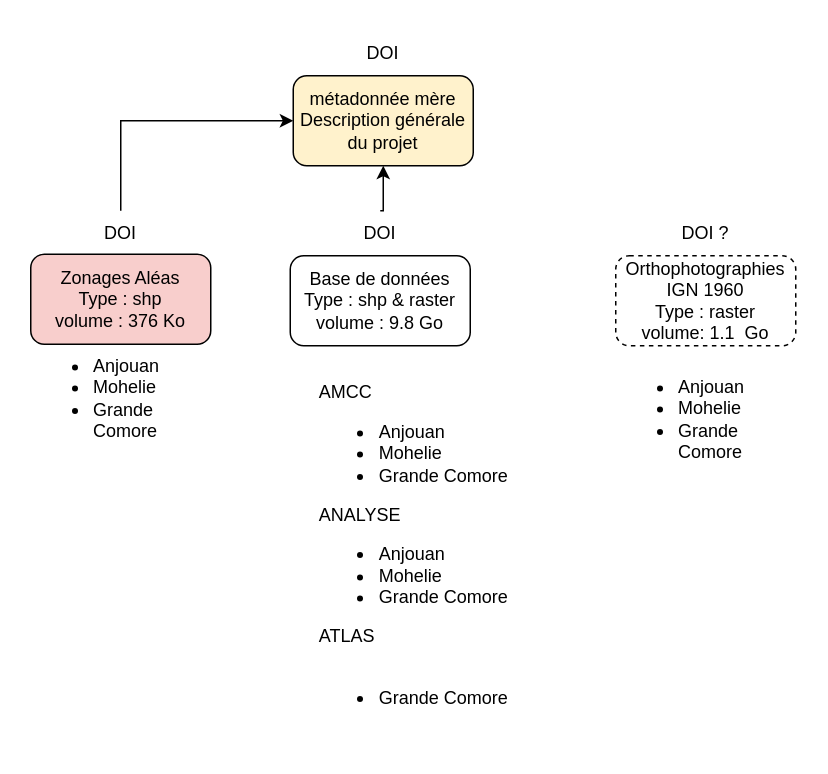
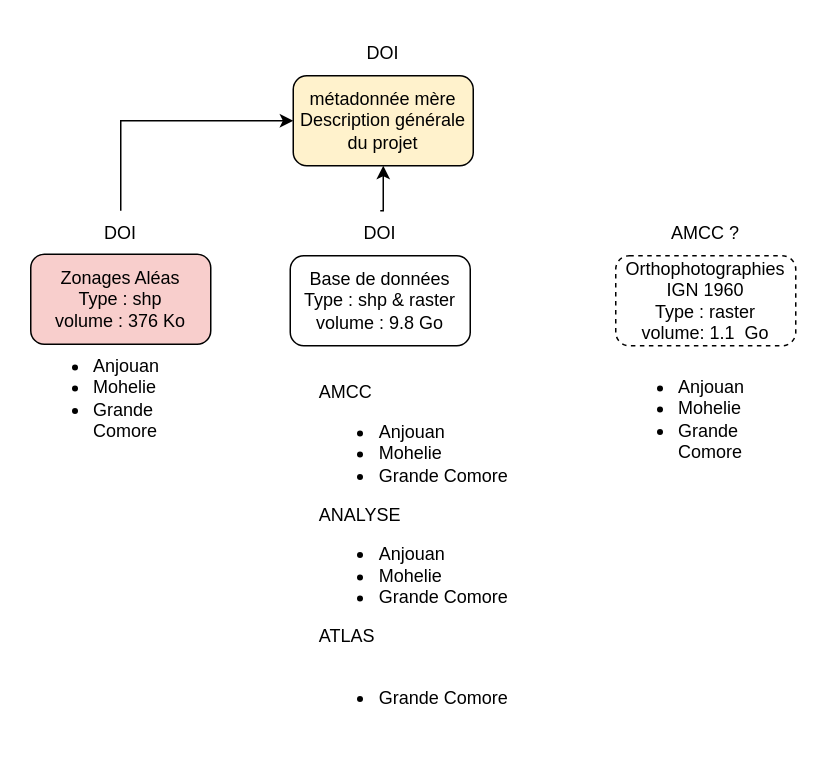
node "DOI ?": label "DOI ?" -> "AMCC ?"
